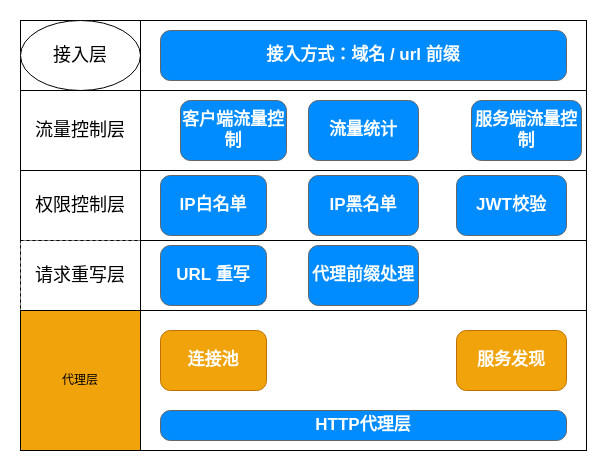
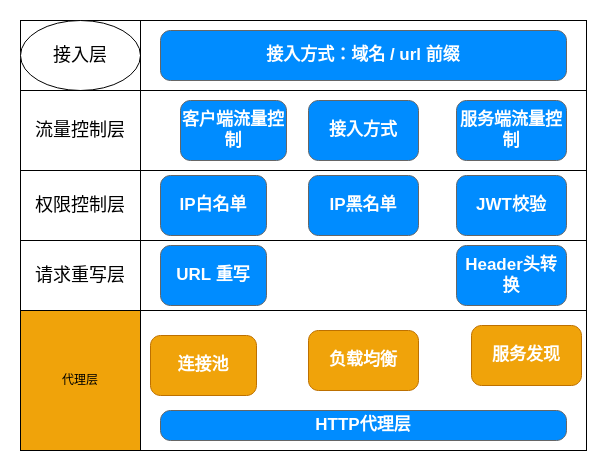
node "流量统计": label "流量统计" -> "接入方式"
node "服务端流量控制": moved (527, 131) -> (512, 131)
node "请求重写层": style dashed -> solid
node "代理前缀处理": removed
node "Header头转换": added
node "连接池": moved (214, 361) -> (204, 366)
node "负载均衡": added
node "服务发现": moved (512, 361) -> (527, 356)
